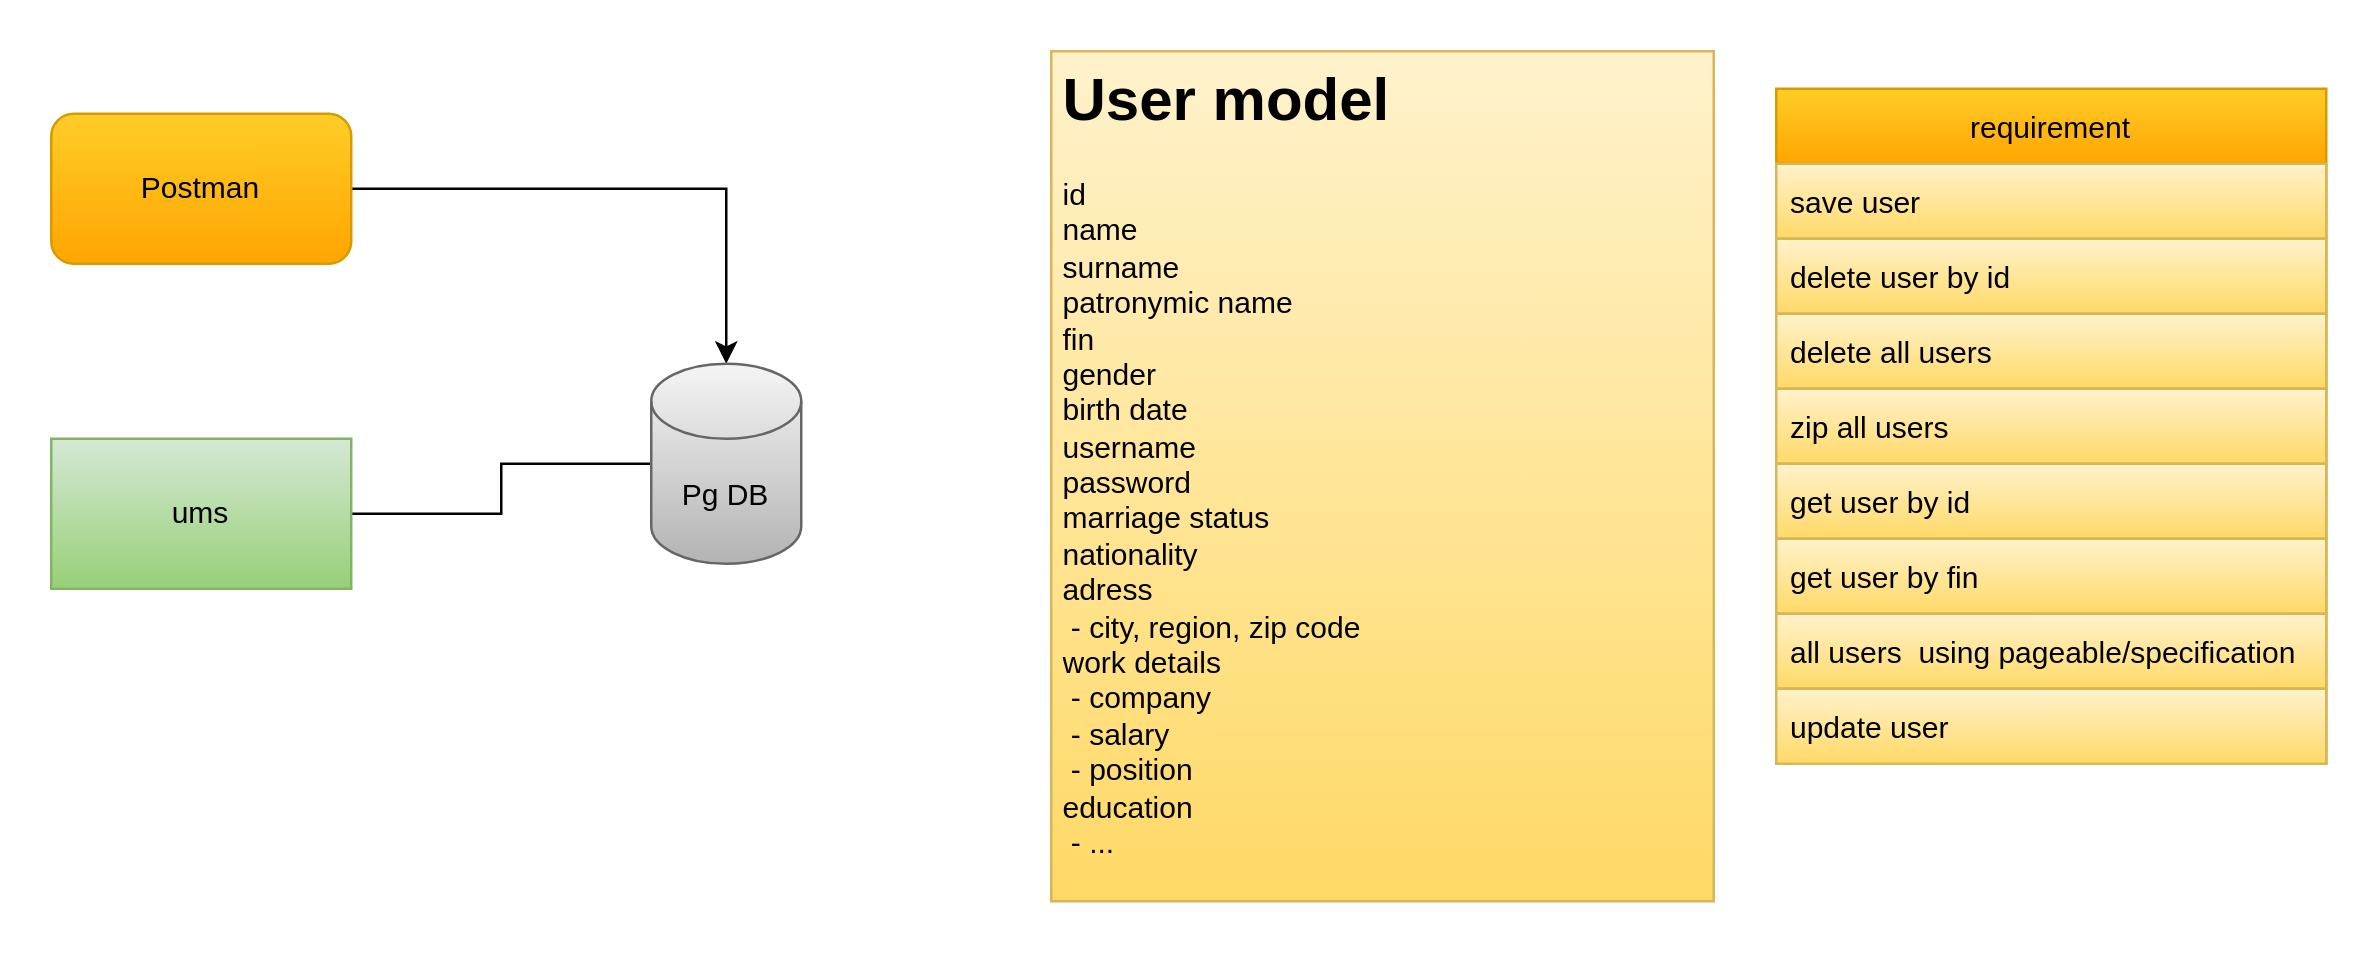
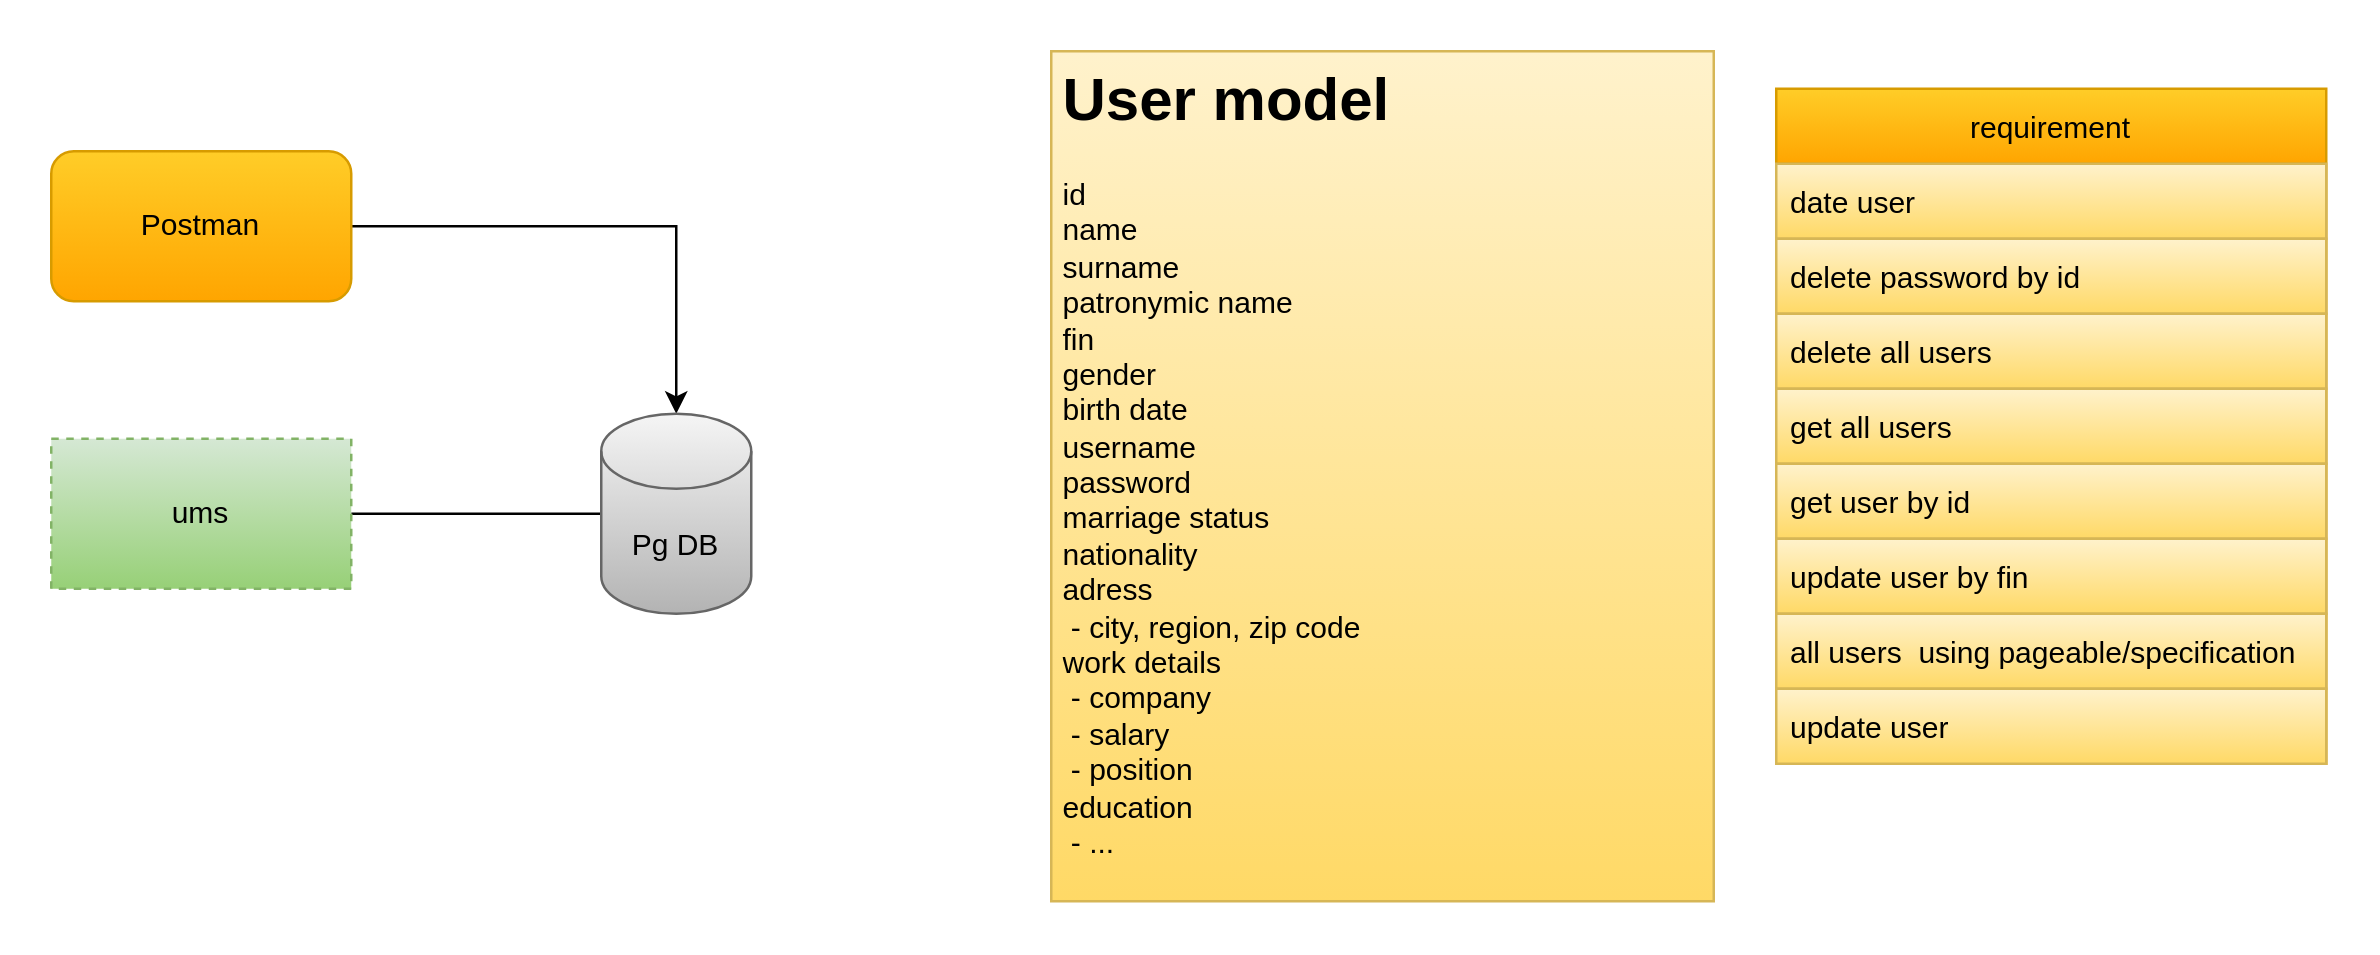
node "Postman": moved (201, 189) -> (201, 226)
node "save user": label "save user" -> "date user"
node "delete user by id": label "delete user by id" -> "delete password by id"
node "zip all users": label "zip all users" -> "get all users"
node "Pg DB": moved (726, 464) -> (676, 514)
node "ums": style solid -> dashed
node "get user by fin": label "get user by fin" -> "update user by fin"
